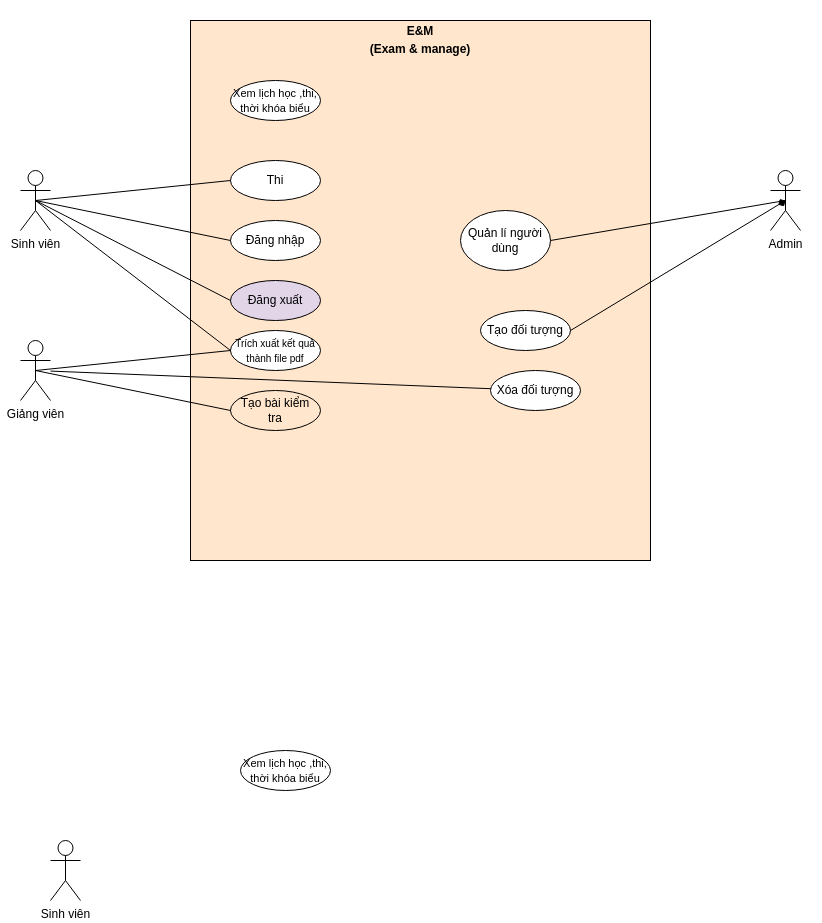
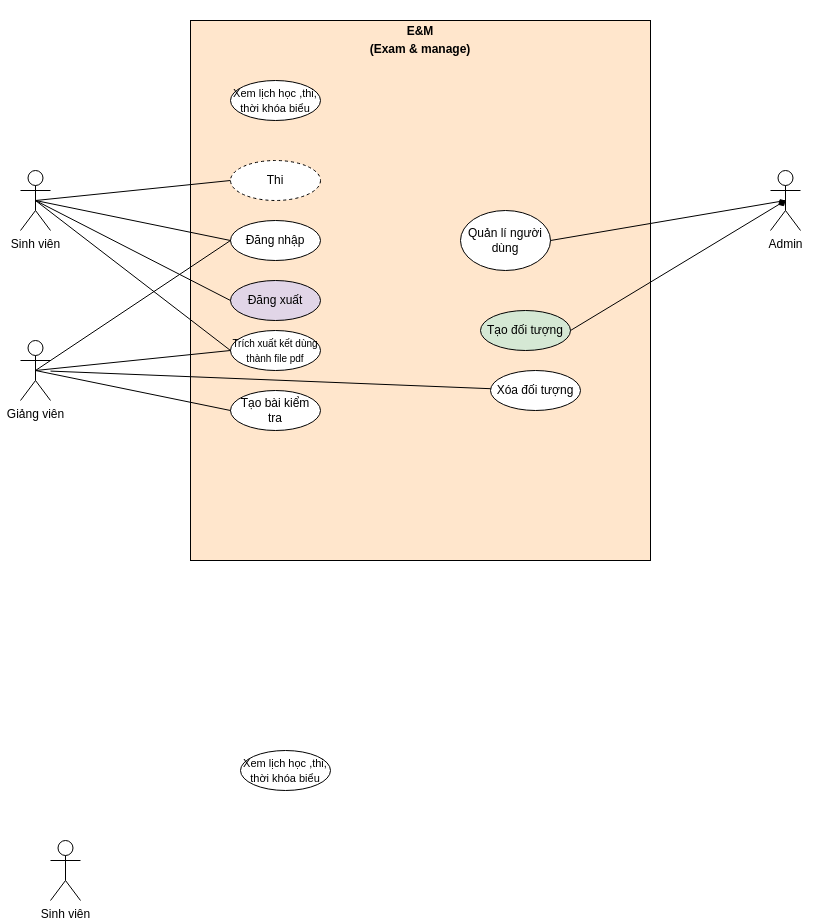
node "Thi": style solid -> dashed
edge "Đăng nhập" -- "Giảng viên": added
node "Tạo đối tượng": fillcolor #ffffff -> #d5e8d4
node "Trích xuất kết quả thành file pdf": label "Trích xuất kết quả thành file pdf" -> "Trích xuất kết dùng thành file pdf"
node "Tạo bài kiểm tra": fillcolor #ffe6cc -> #ffffff
